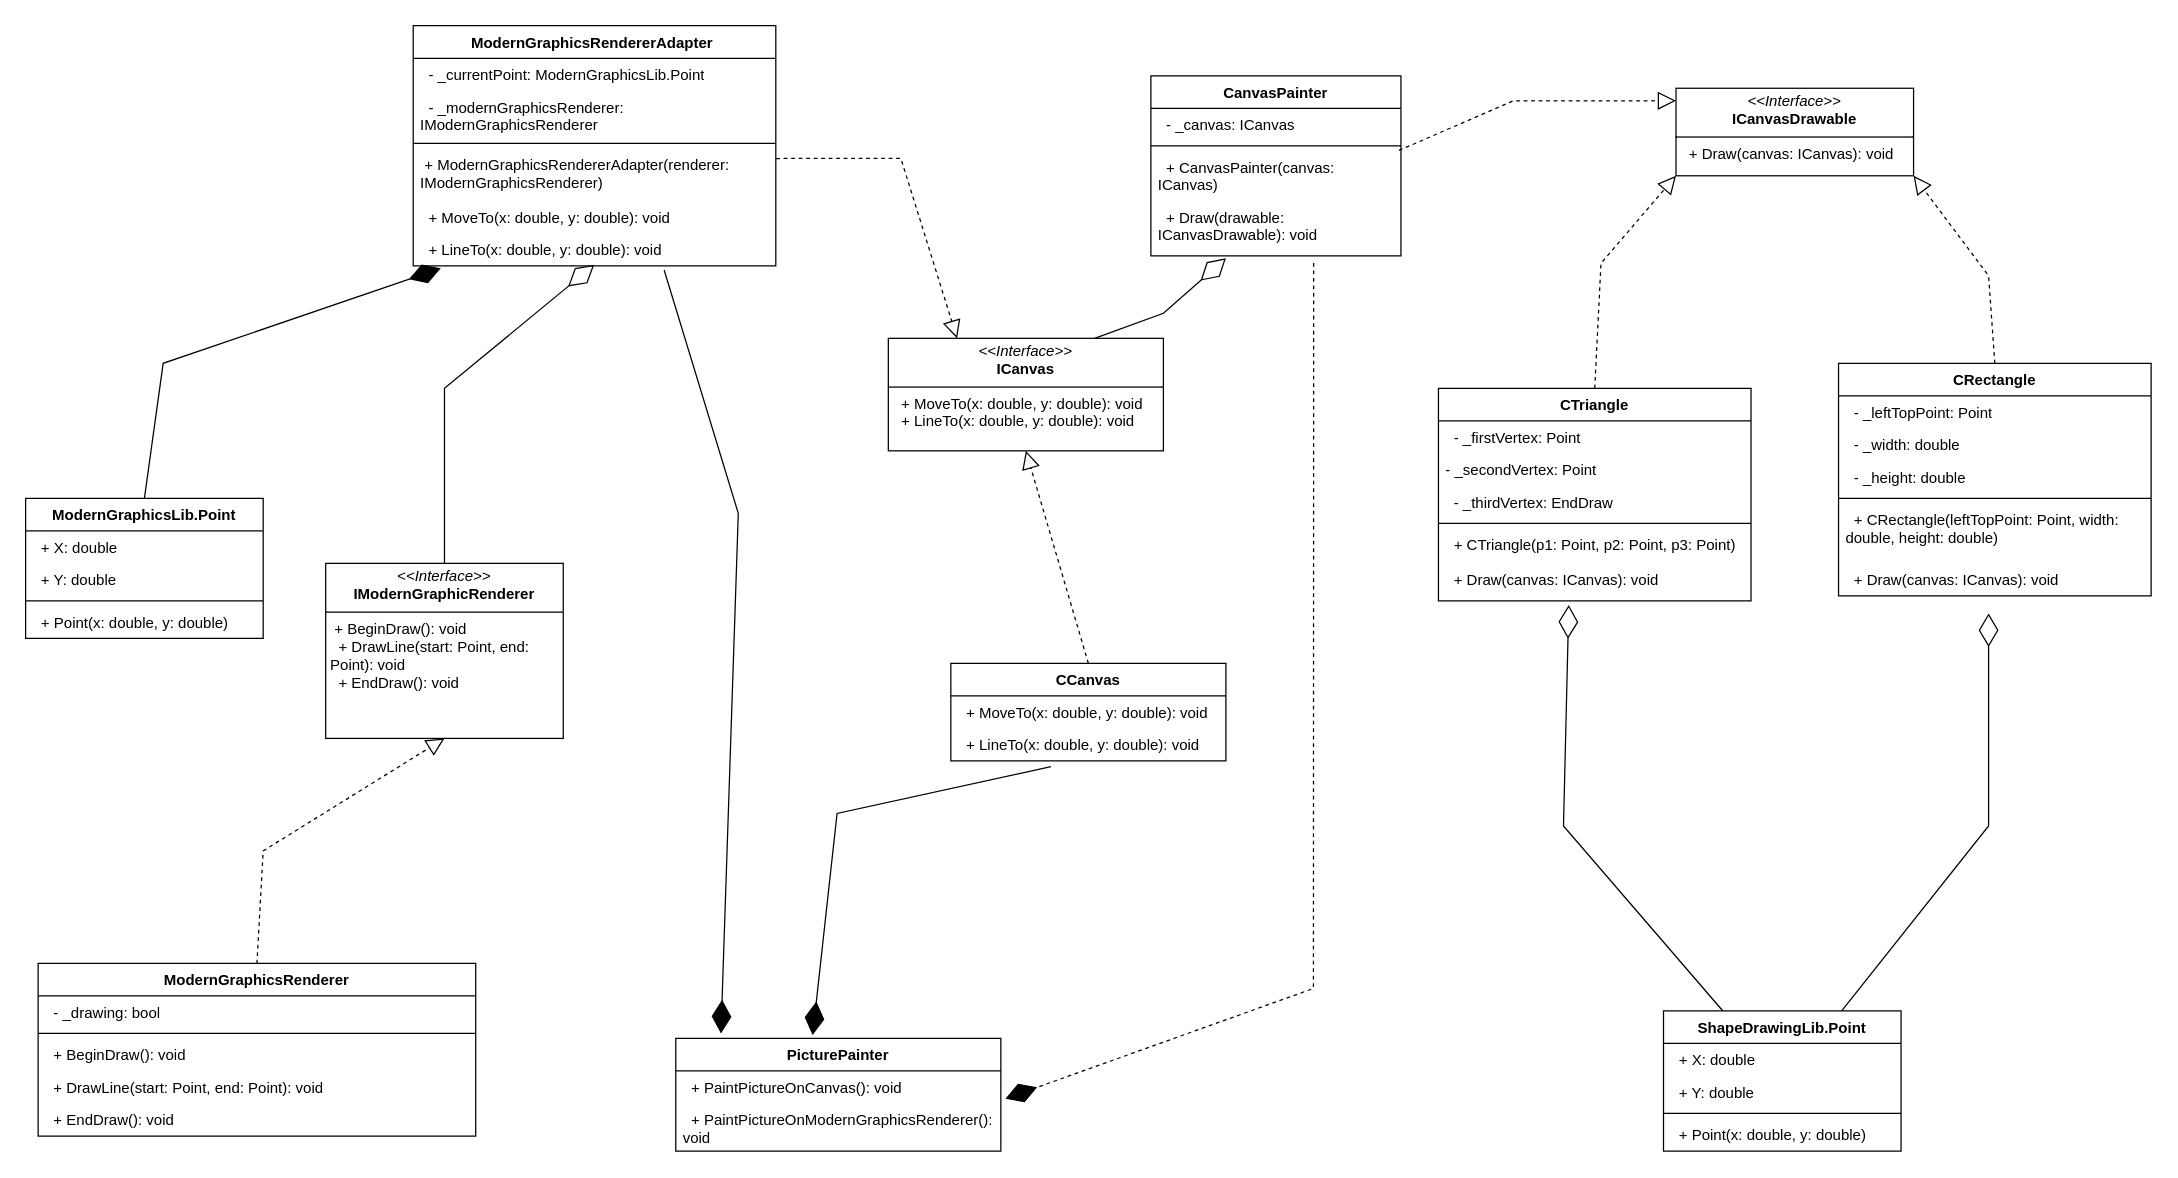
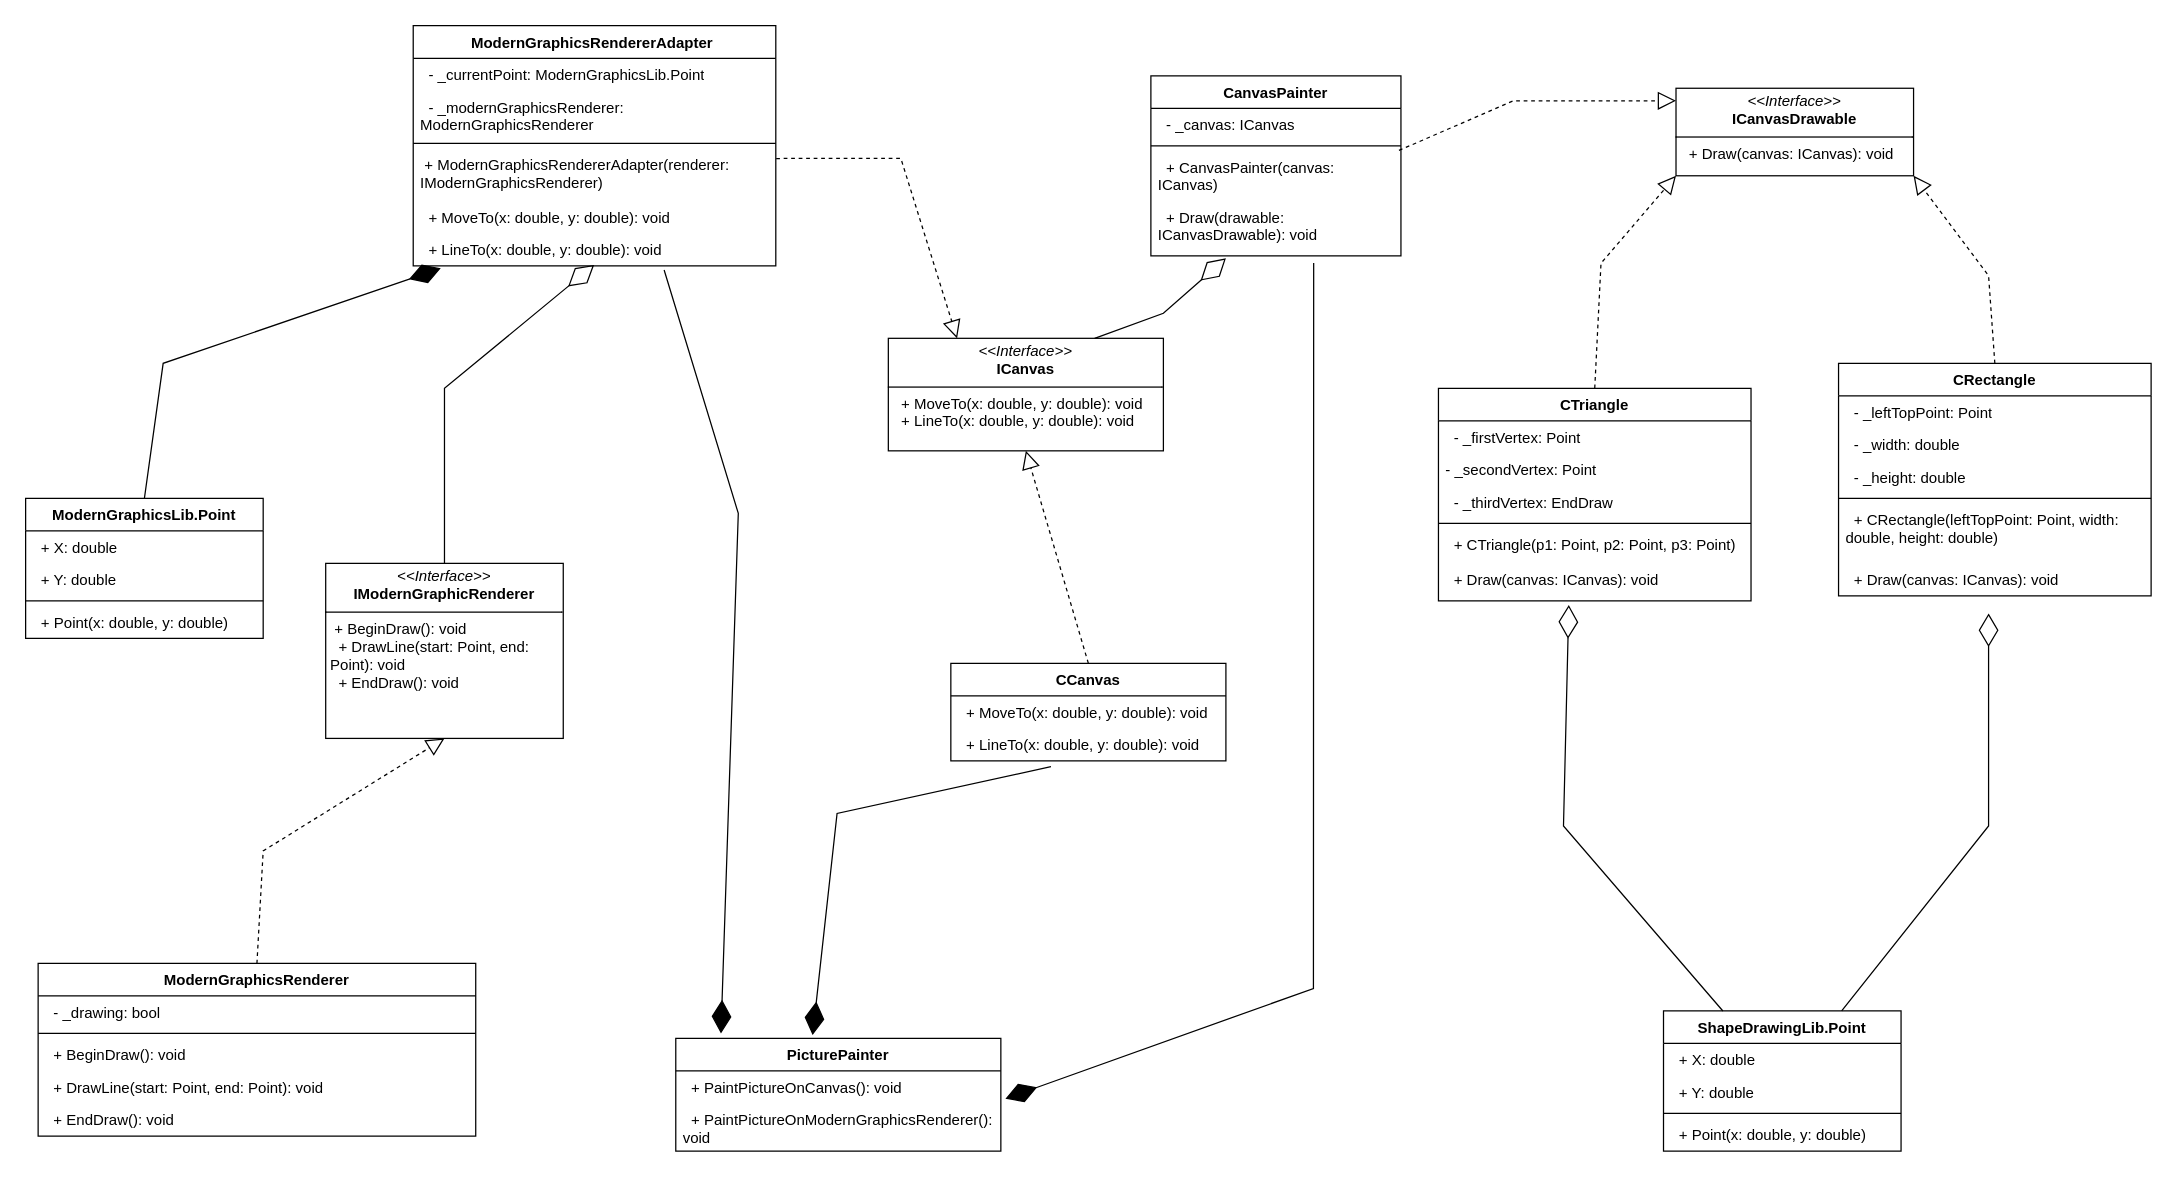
node "- _modernGraphicsRenderer: IModernGraphicsRenderer": label "- _modernGraphicsRenderer: IModernGraphicsRenderer" -> "- _modernGraphicsRenderer: ModernGraphicsRenderer"
edge "+ Draw(drawable: ICanvasDrawable): void" -> "+ PaintPictureOnModernGraphicsRenderer(): void": style dashed -> solid
